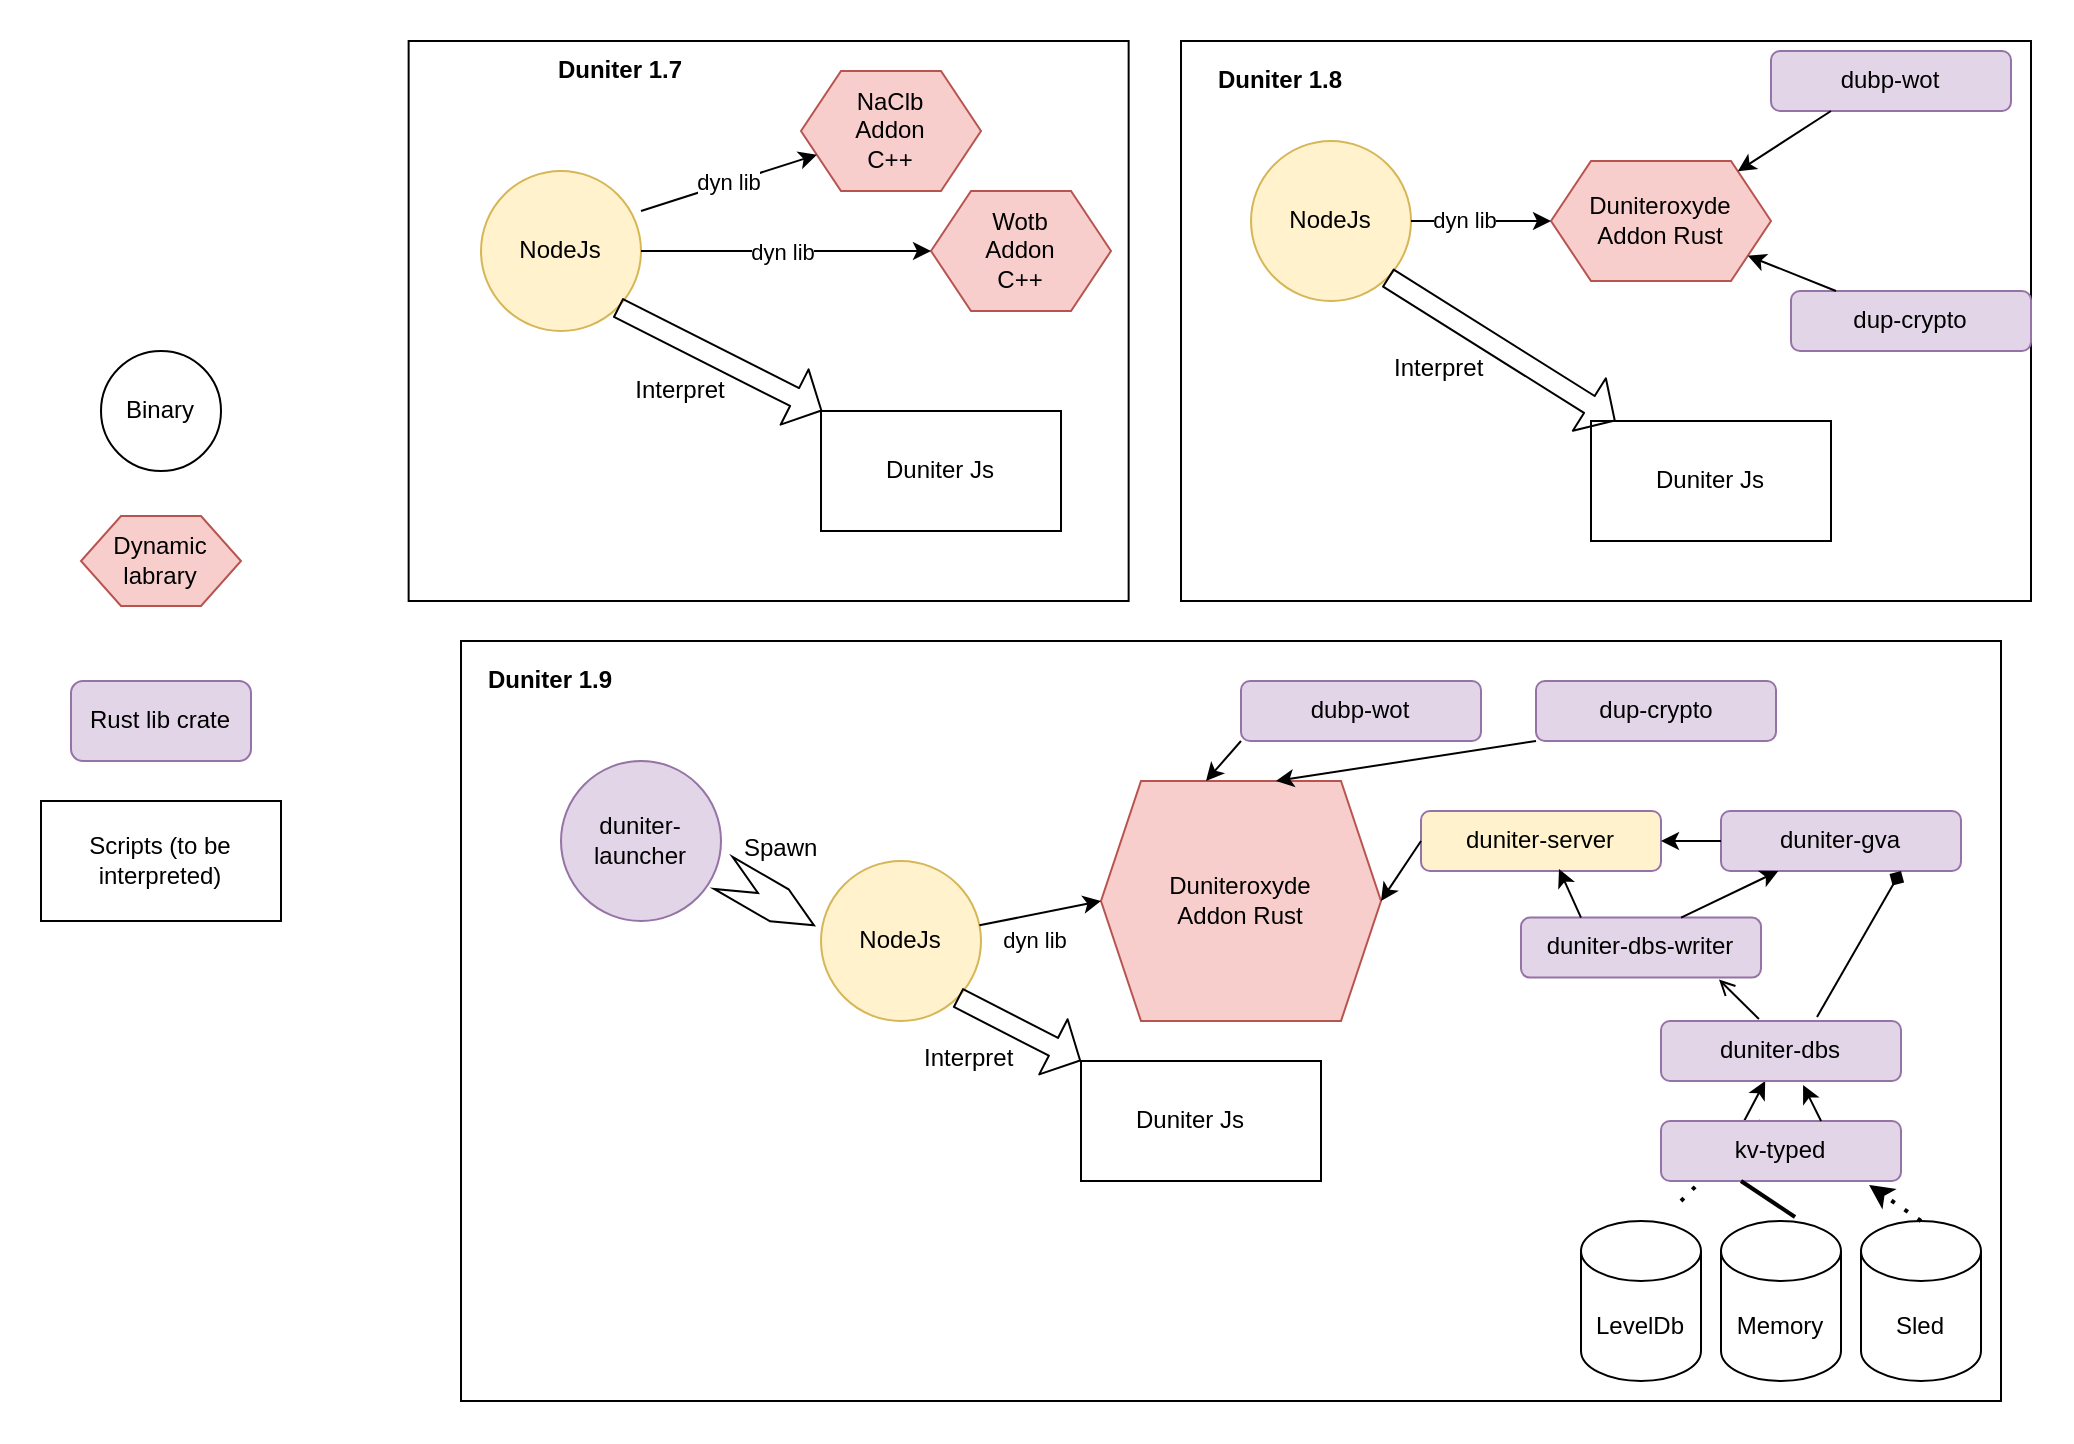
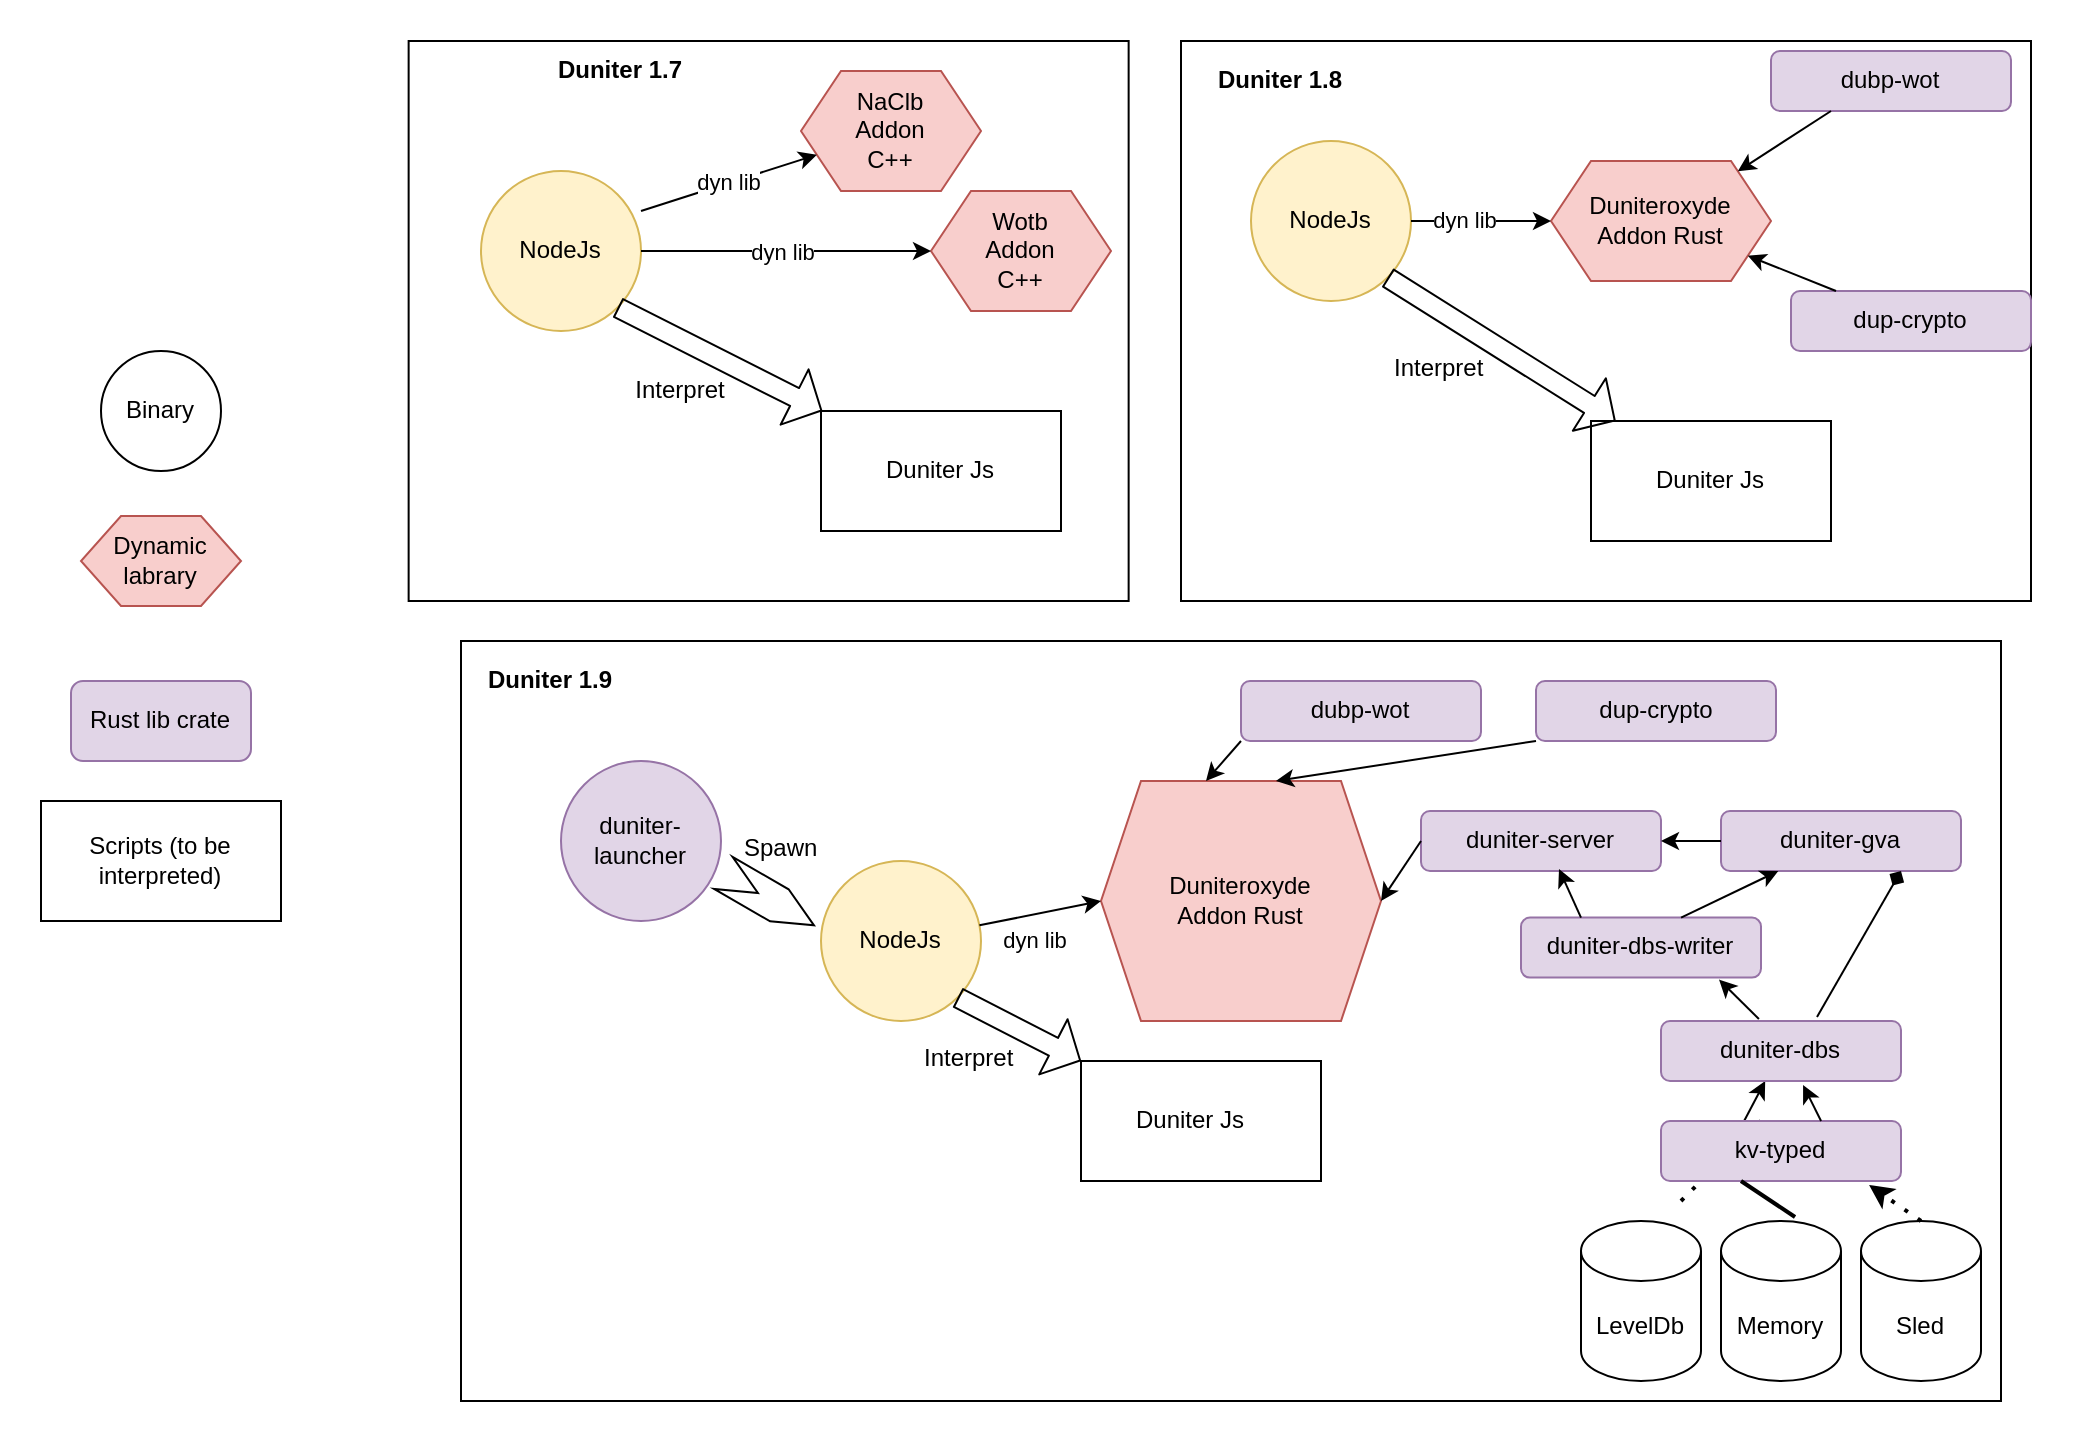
node "duniter-server": fillcolor #fff2cc -> #e1d5e7
edge "duniter-dbs" -> "duniter-dbs-writer": arrowhead open -> classic
